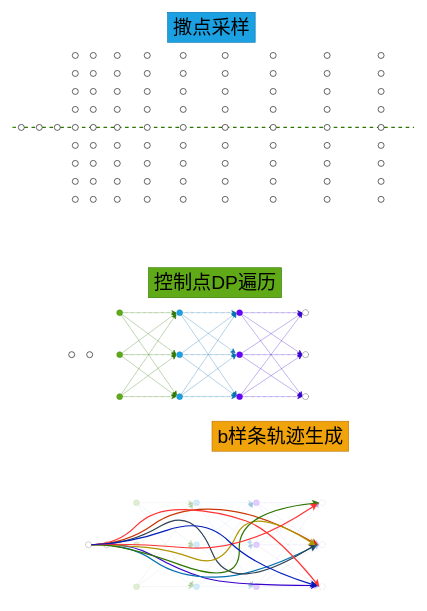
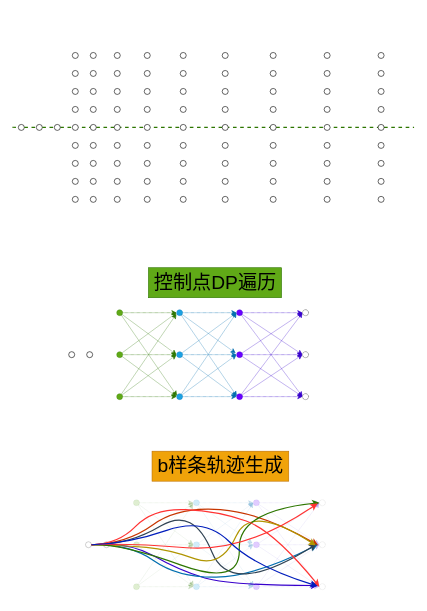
node "撒点采样": removed
node "b样条轨迹生成": moved (281, 437) -> (221, 467)
